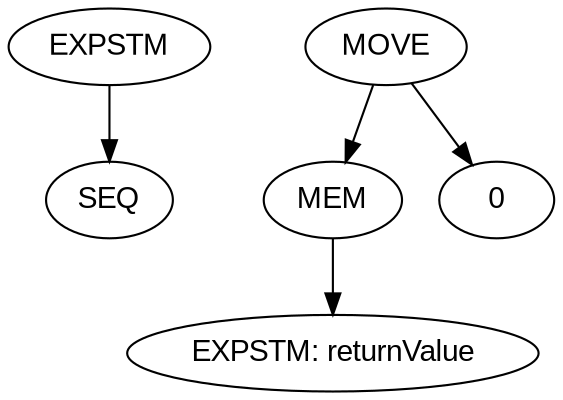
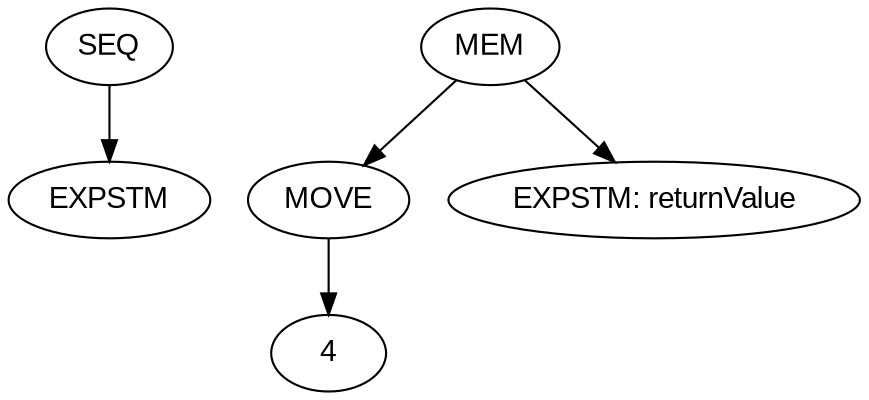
edge "EXPSTM" -> "SEQ": reversed
edge "MOVE" -> "MEM": reversed
node "0": label "0" -> "4"
